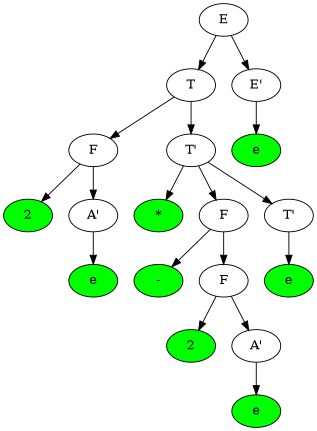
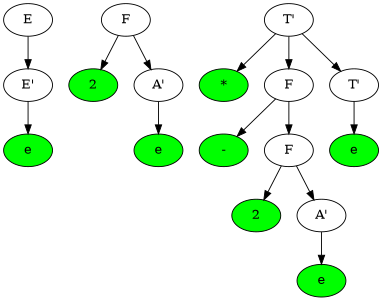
node "T": removed
